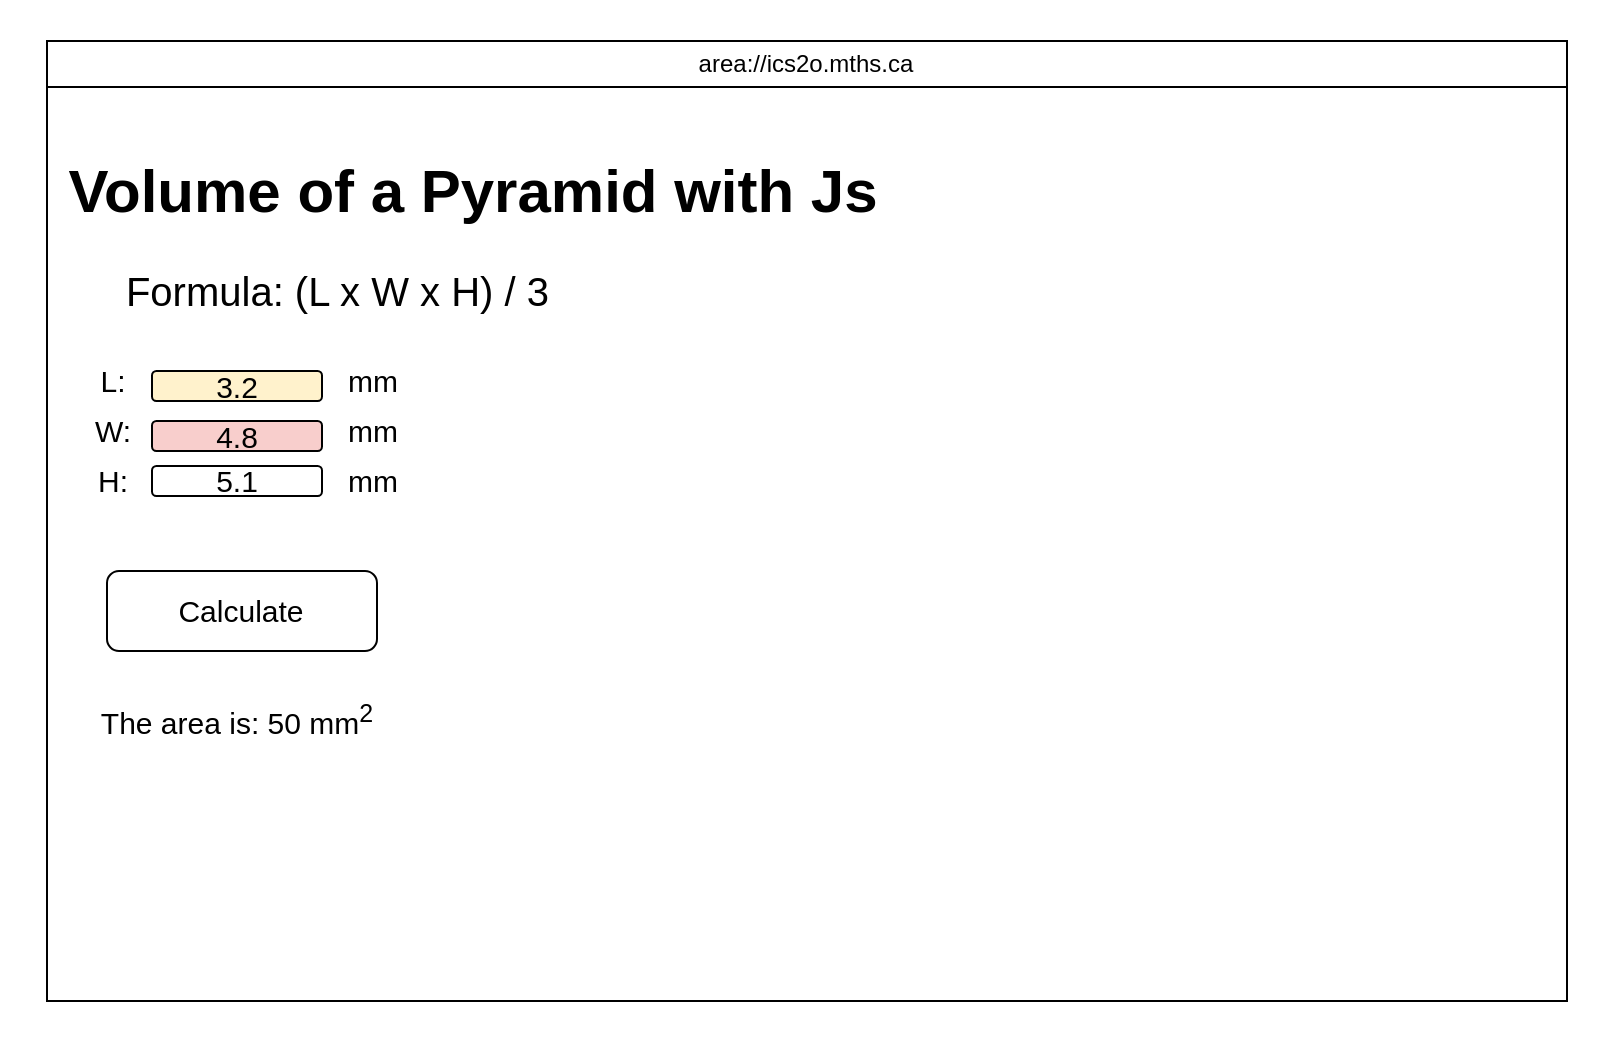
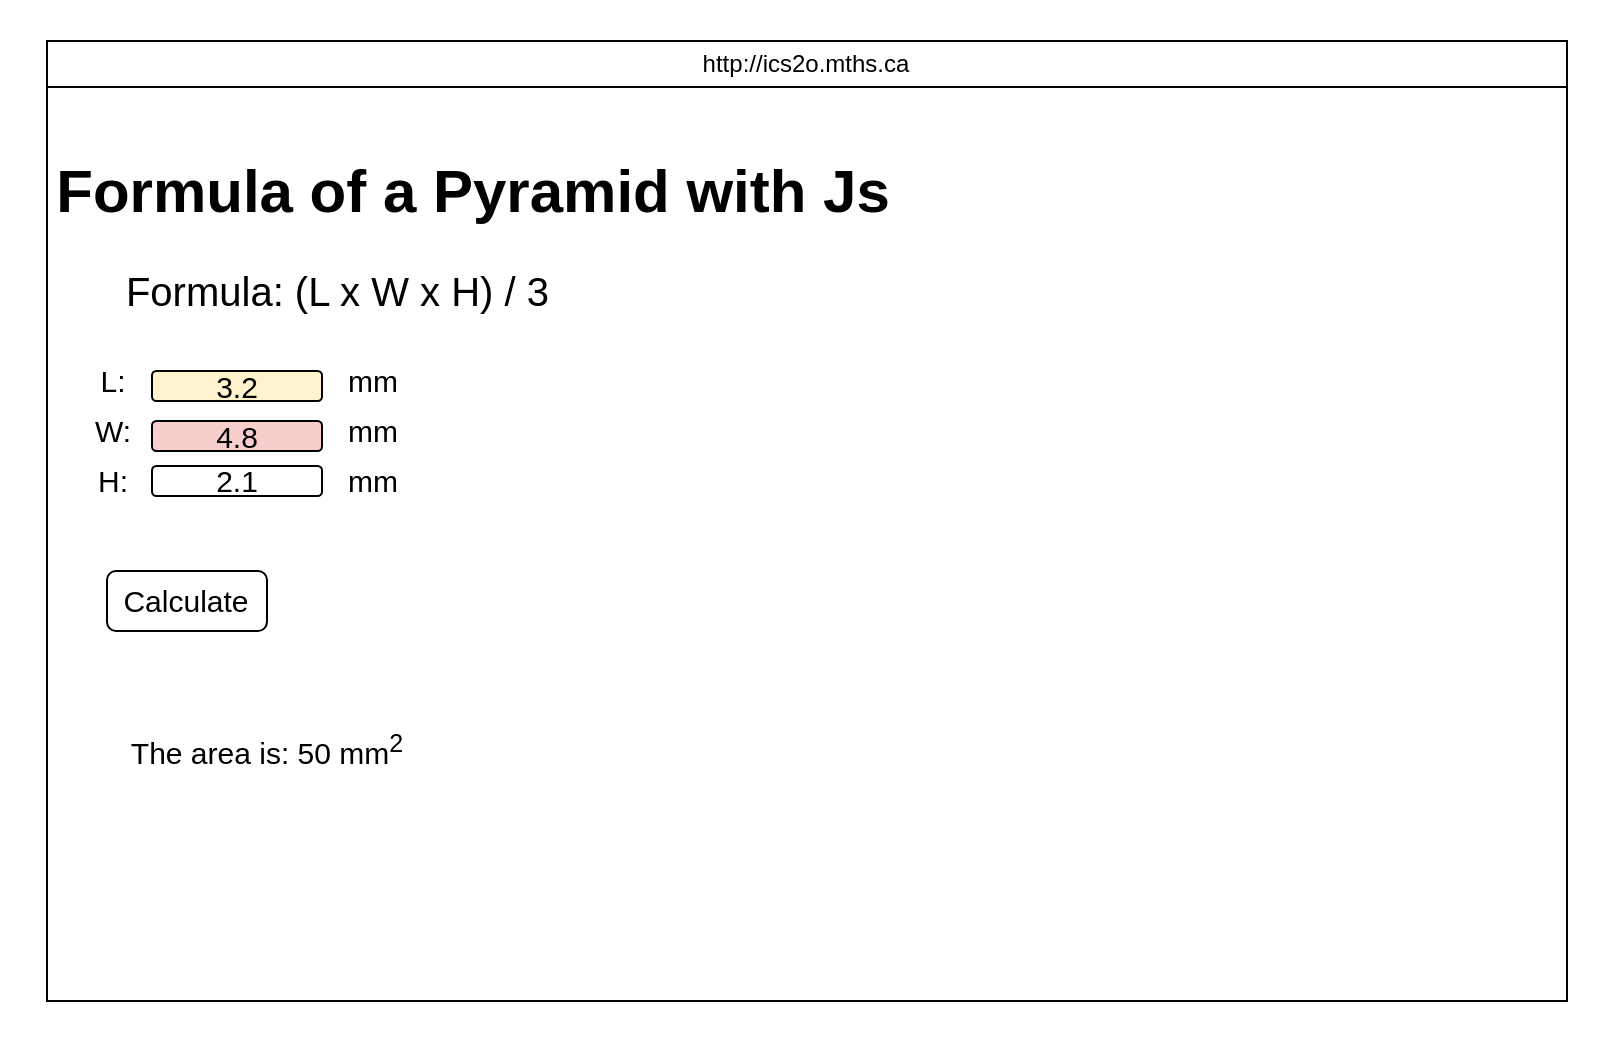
node "area://ics2o.mths.ca": label "area://ics2o.mths.ca" -> "http://ics2o.mths.ca"
node "Volume of a Pyramid with Js": label "Volume of a Pyramid with Js" -> "Formula of a Pyramid with Js"
node "5.1": label "5.1" -> "2.1"
node "Calculate": size 270x80 -> 160x60
node "The area is: 50 mm2": moved (237, 721) -> (267, 751)
